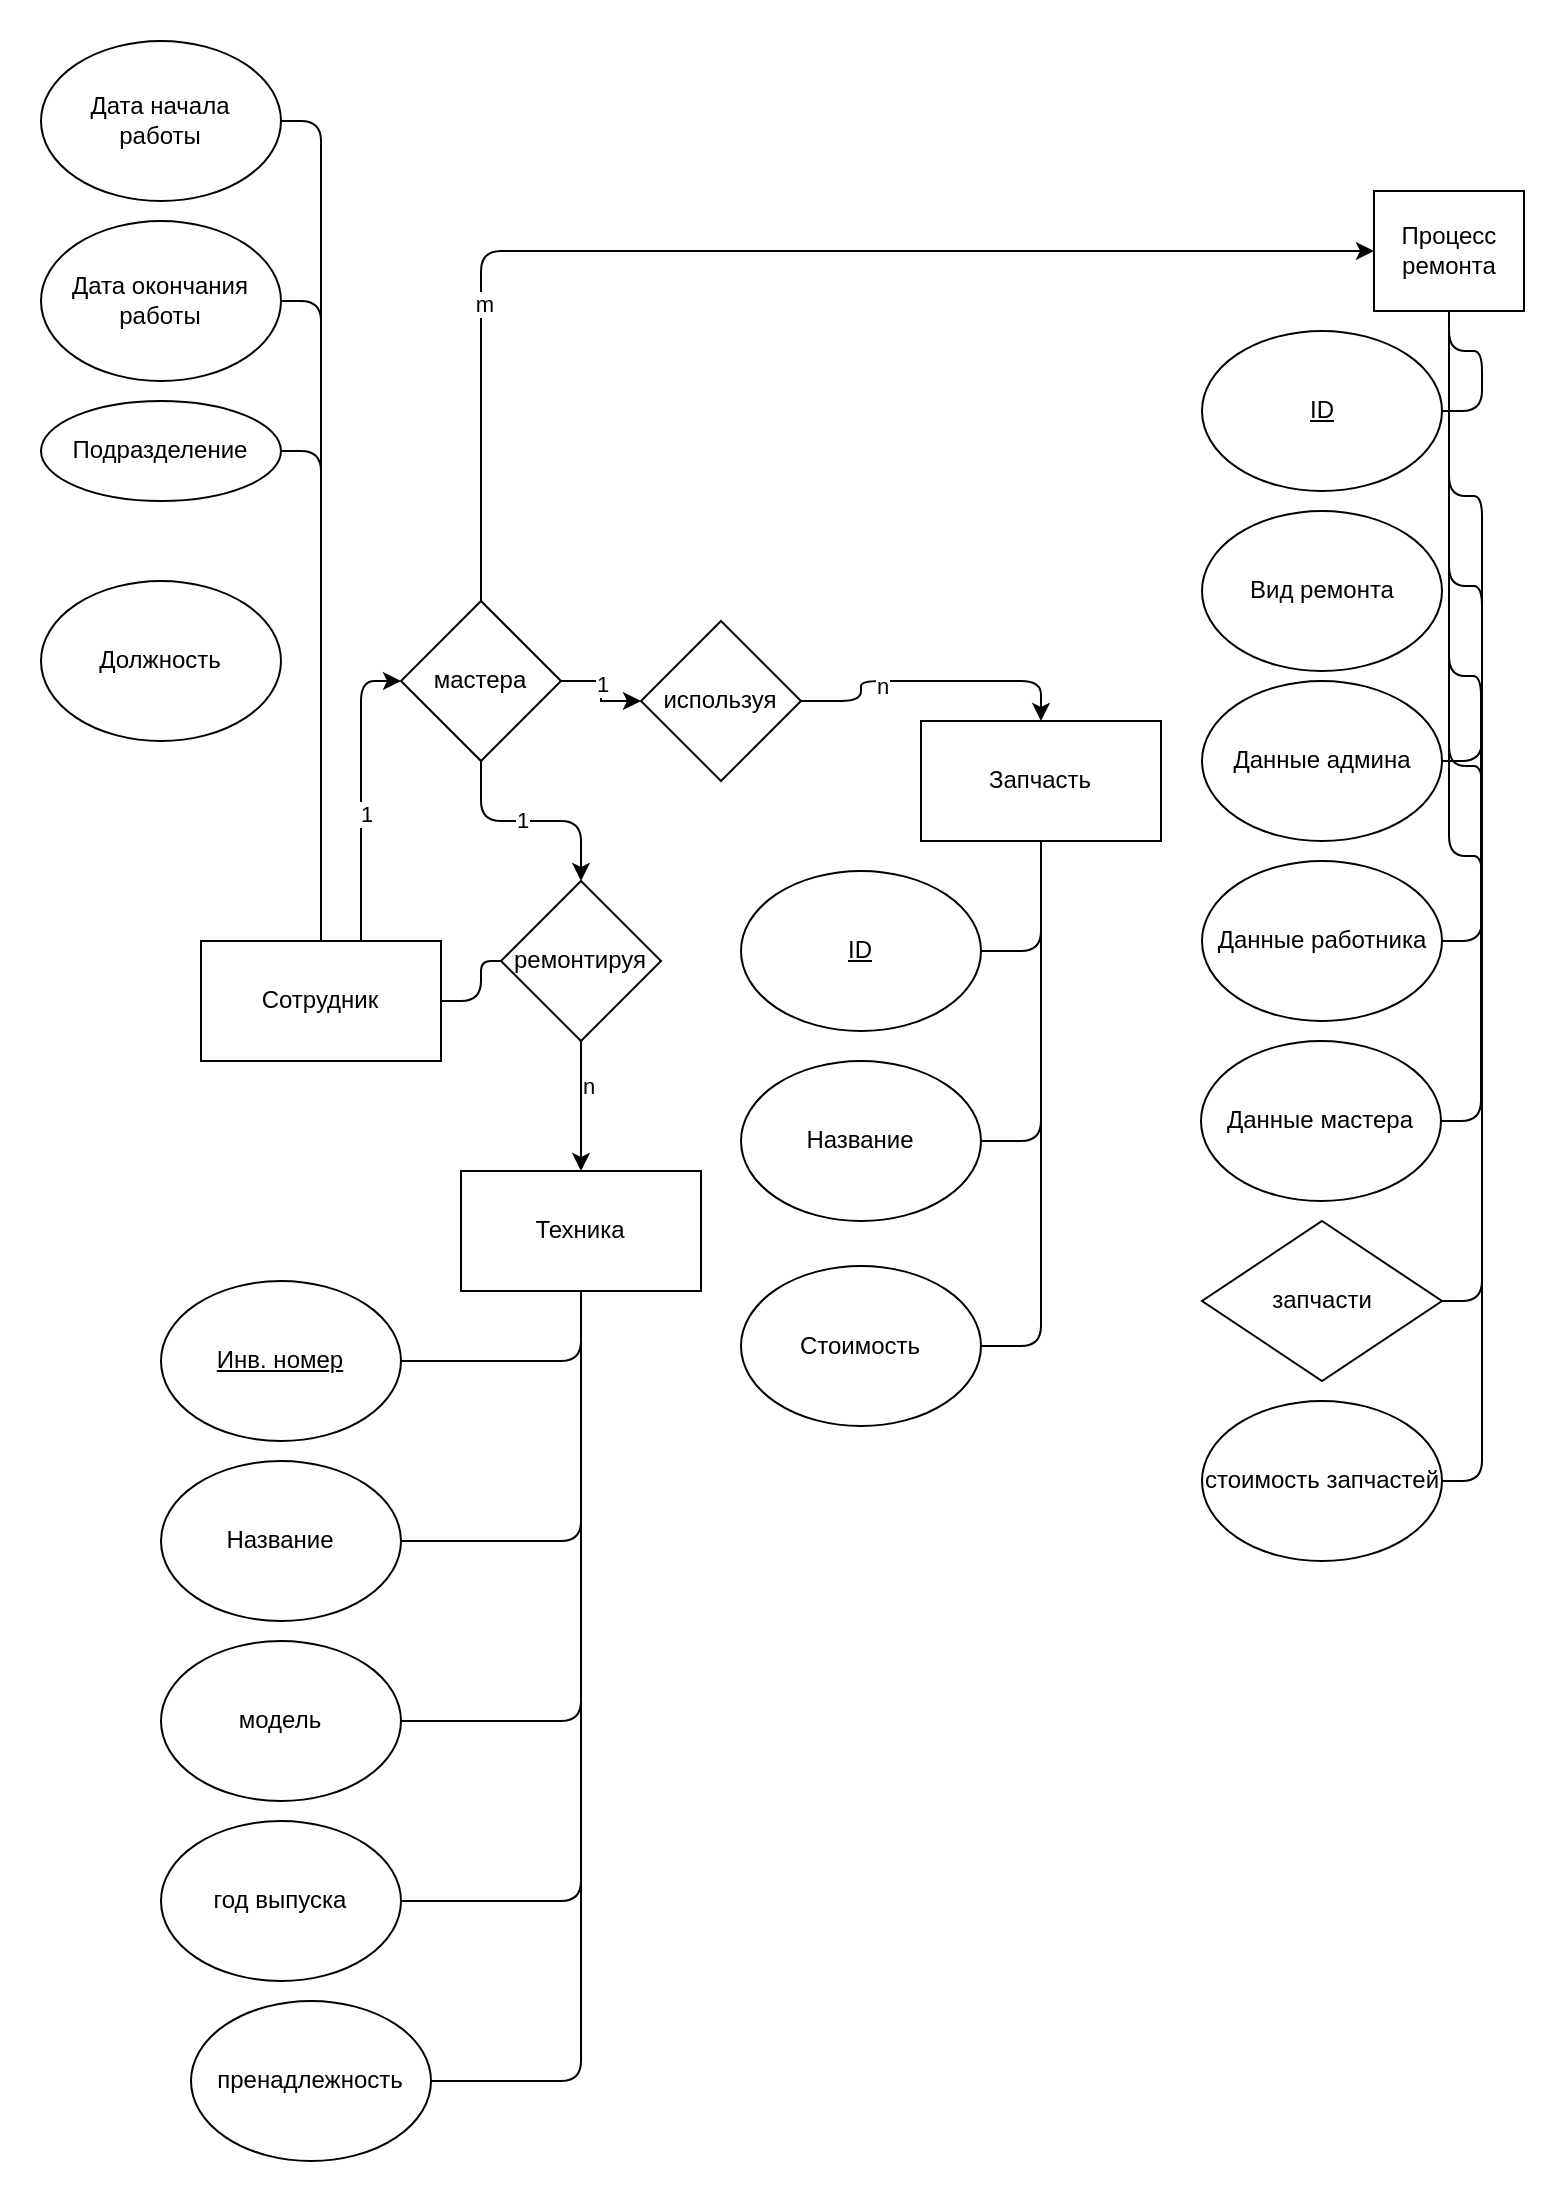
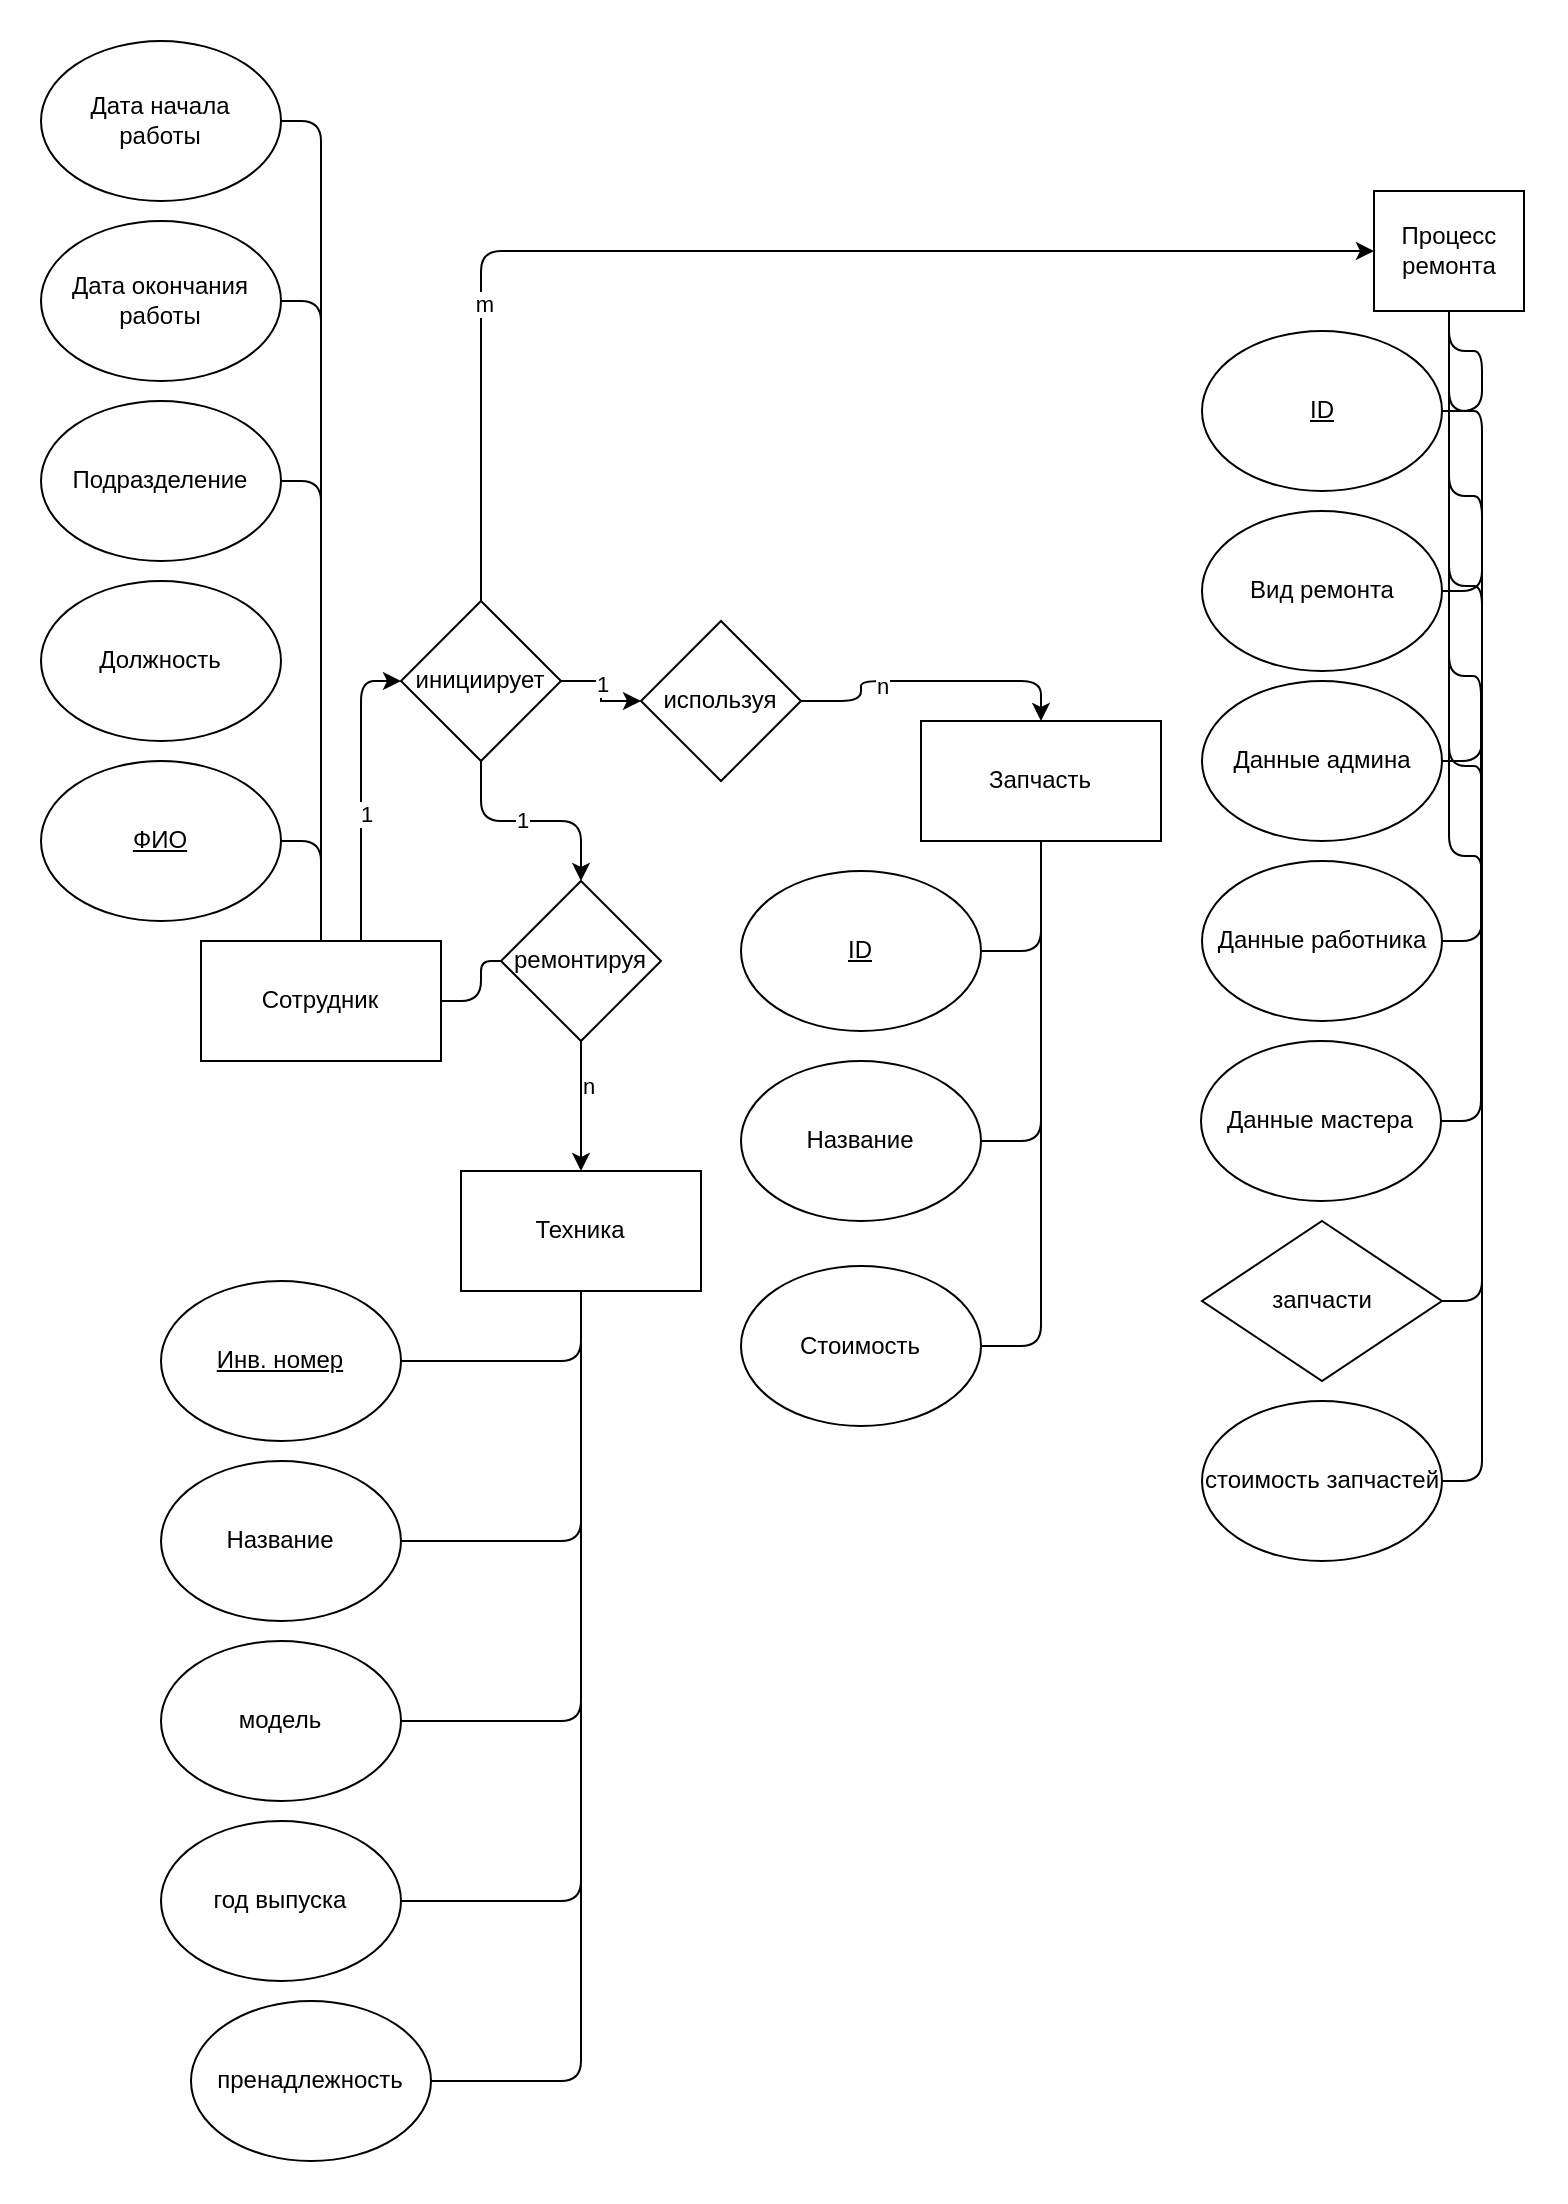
node "Подразделение": size 240x100 -> 240x160
edge "Процесс ремонта" -- "Вид ремонта": added
node "мастера": label "мастера" -> "инициирует"
node "ФИО": added
edge "ФИО" -- "Сотрудник": added
